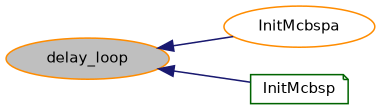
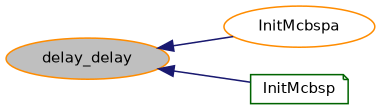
node "delay_loop": label "delay_loop" -> "delay_delay"
